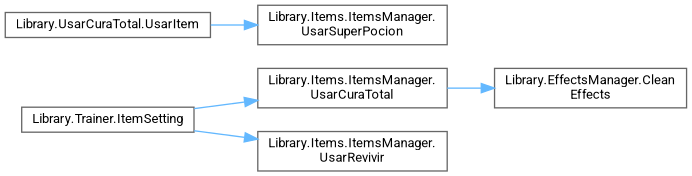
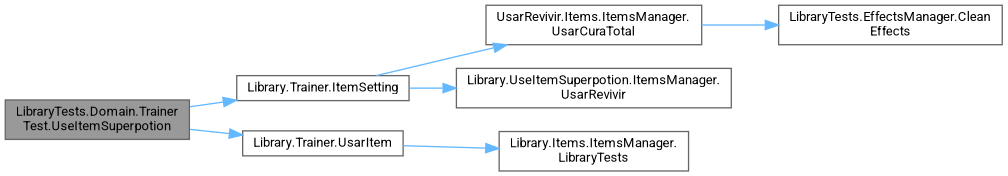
node "Library.UsarCuraTotal.UsarItem": label "Library.UsarCuraTotal.UsarItem" -> "Library.Trainer.UsarItem"
node "Library.Items.ItemsManager. UsarSuperPocion": label "Library.Items.ItemsManager. UsarSuperPocion" -> "Library.Items.ItemsManager. LibraryTests"
node "Library.Items.ItemsManager. UsarCuraTotal": label "Library.Items.ItemsManager. UsarCuraTotal" -> "UsarRevivir.Items.ItemsManager. UsarCuraTotal"
node "Library.EffectsManager.Clean Effects": label "Library.EffectsManager.Clean Effects" -> "LibraryTests.EffectsManager.Clean Effects"
node "LibraryTests.Domain.Trainer Test.UseItemSuperpotion": added
node "Library.Items.ItemsManager. UsarRevivir": label "Library.Items.ItemsManager. UsarRevivir" -> "Library.UseItemSuperpotion.ItemsManager. UsarRevivir"
